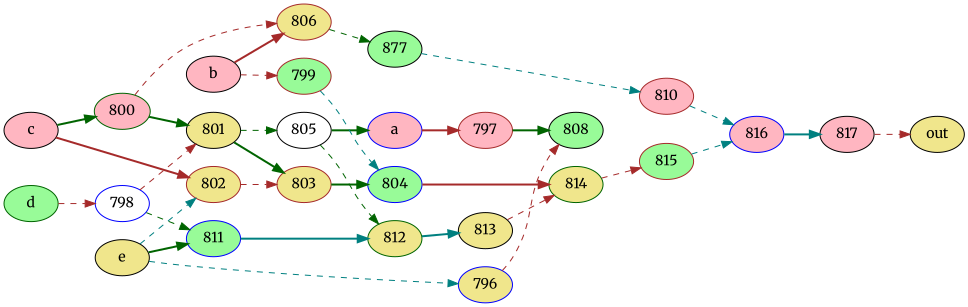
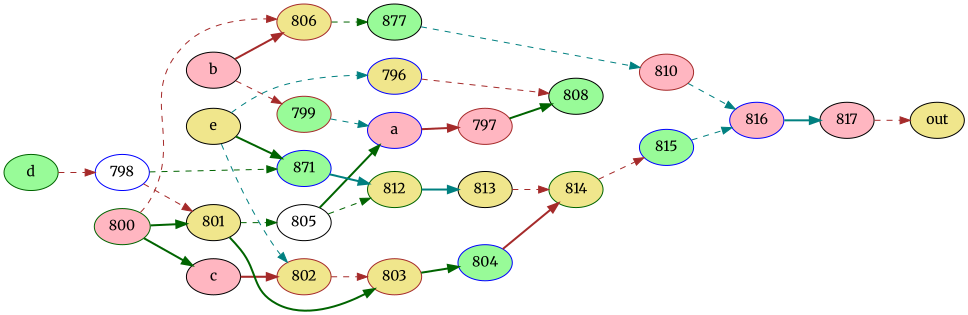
edge "c" -> "800": reversed
edge "799" -> "804": now "799" -> "a"
node "815": color brown -> blue
node "811": label "811" -> "871"
